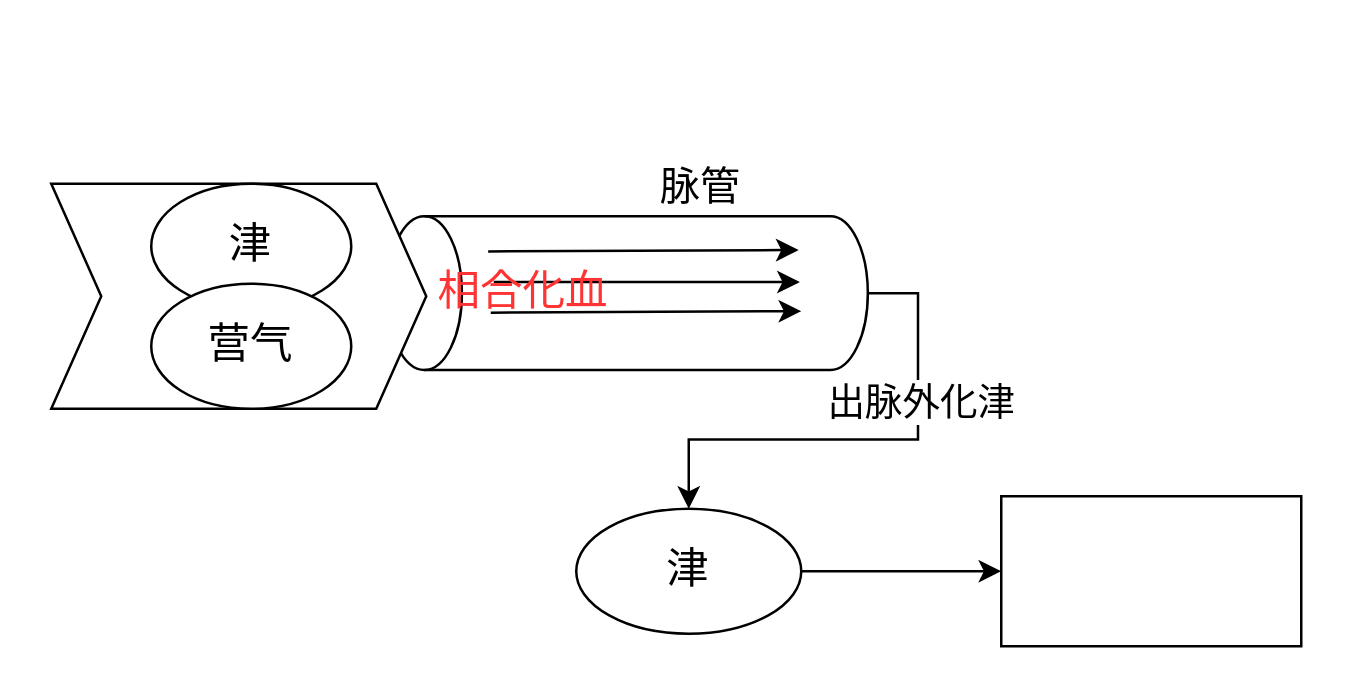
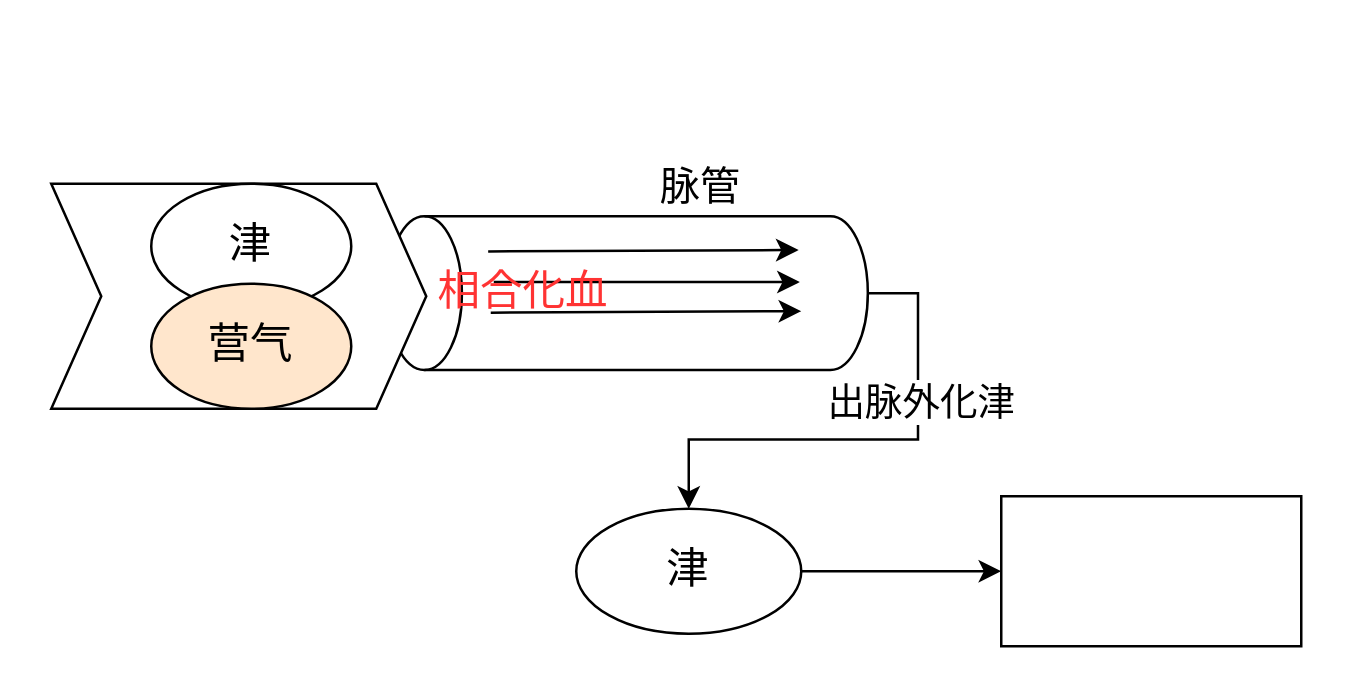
node "营气": fillcolor #ffffff -> #ffe6cc
